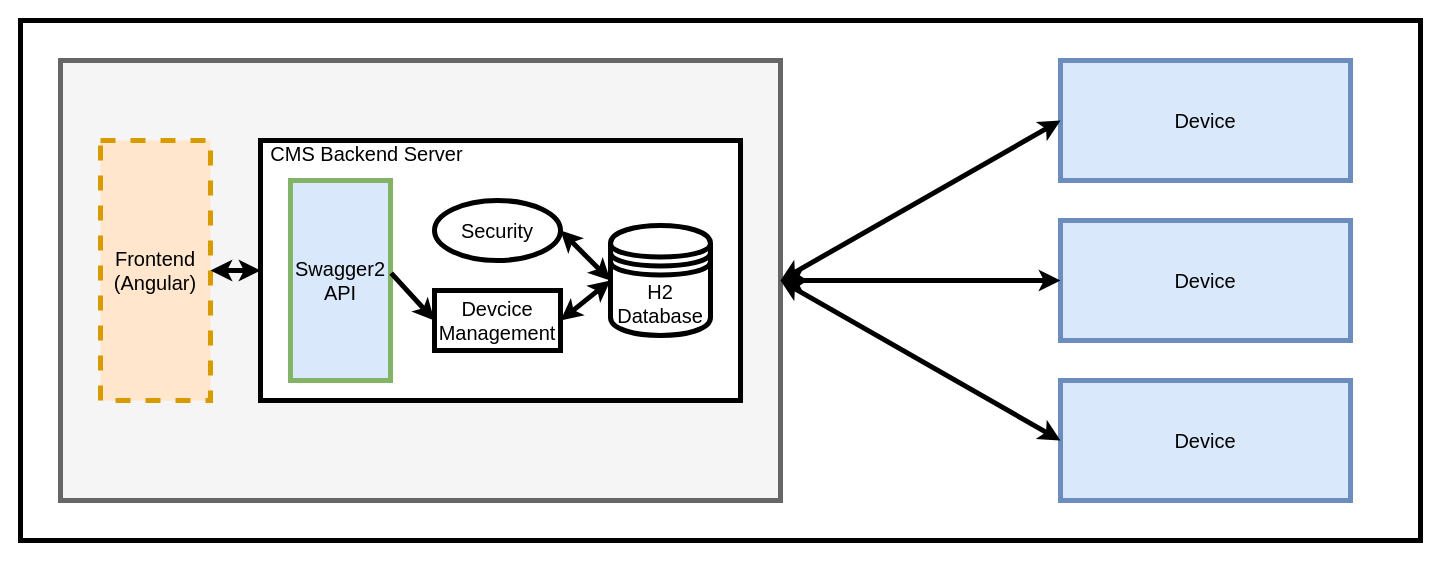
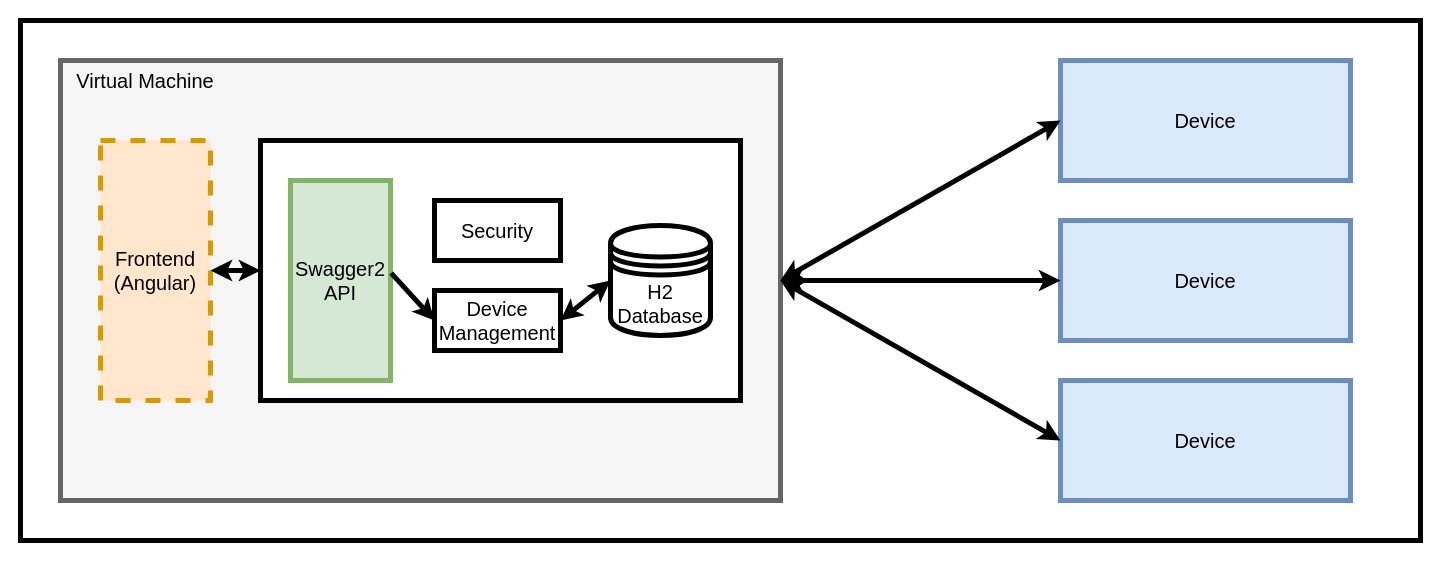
node "Virtual Machine": added
node "CMS Backend Server": removed
node "Security": shape ellipse -> rectangle
edge "Security" -- "H2 Database": removed
node "Swagger2 API": fillcolor #dae8fc -> #d5e8d4
node "Devcice Management": label "Devcice Management" -> "Device Management"
